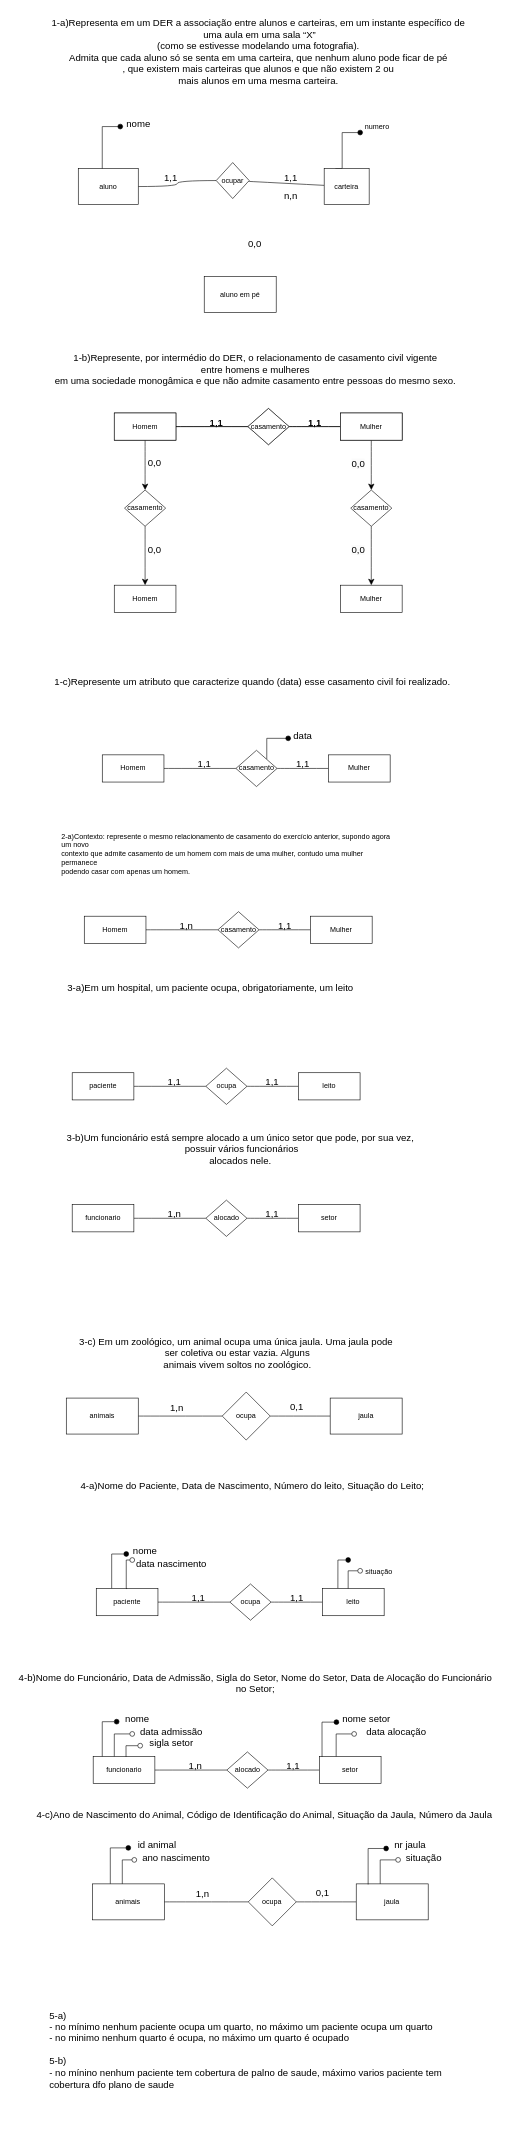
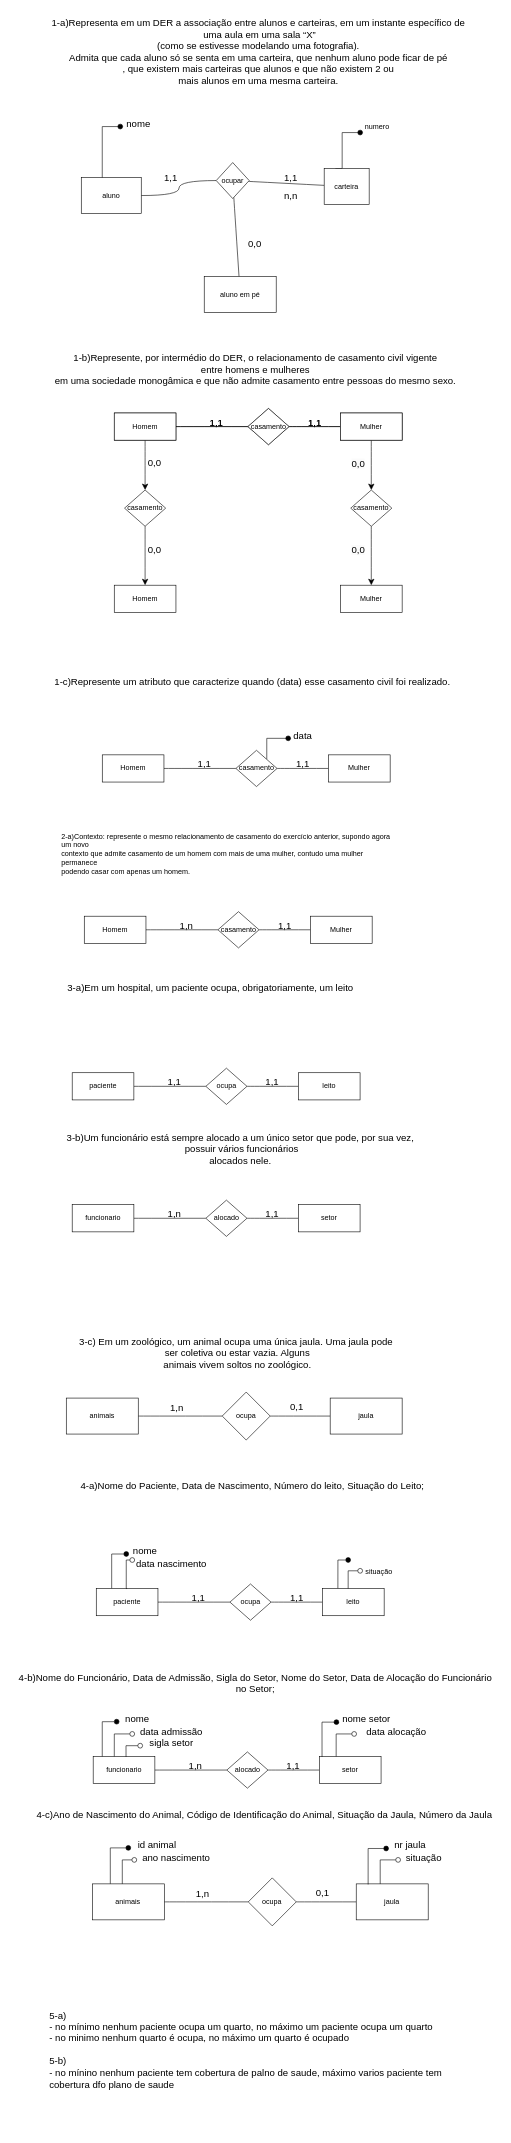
node "aluno": moved (108, 186) -> (111, 195)
edge "ocupar" -- "aluno em pé": added
